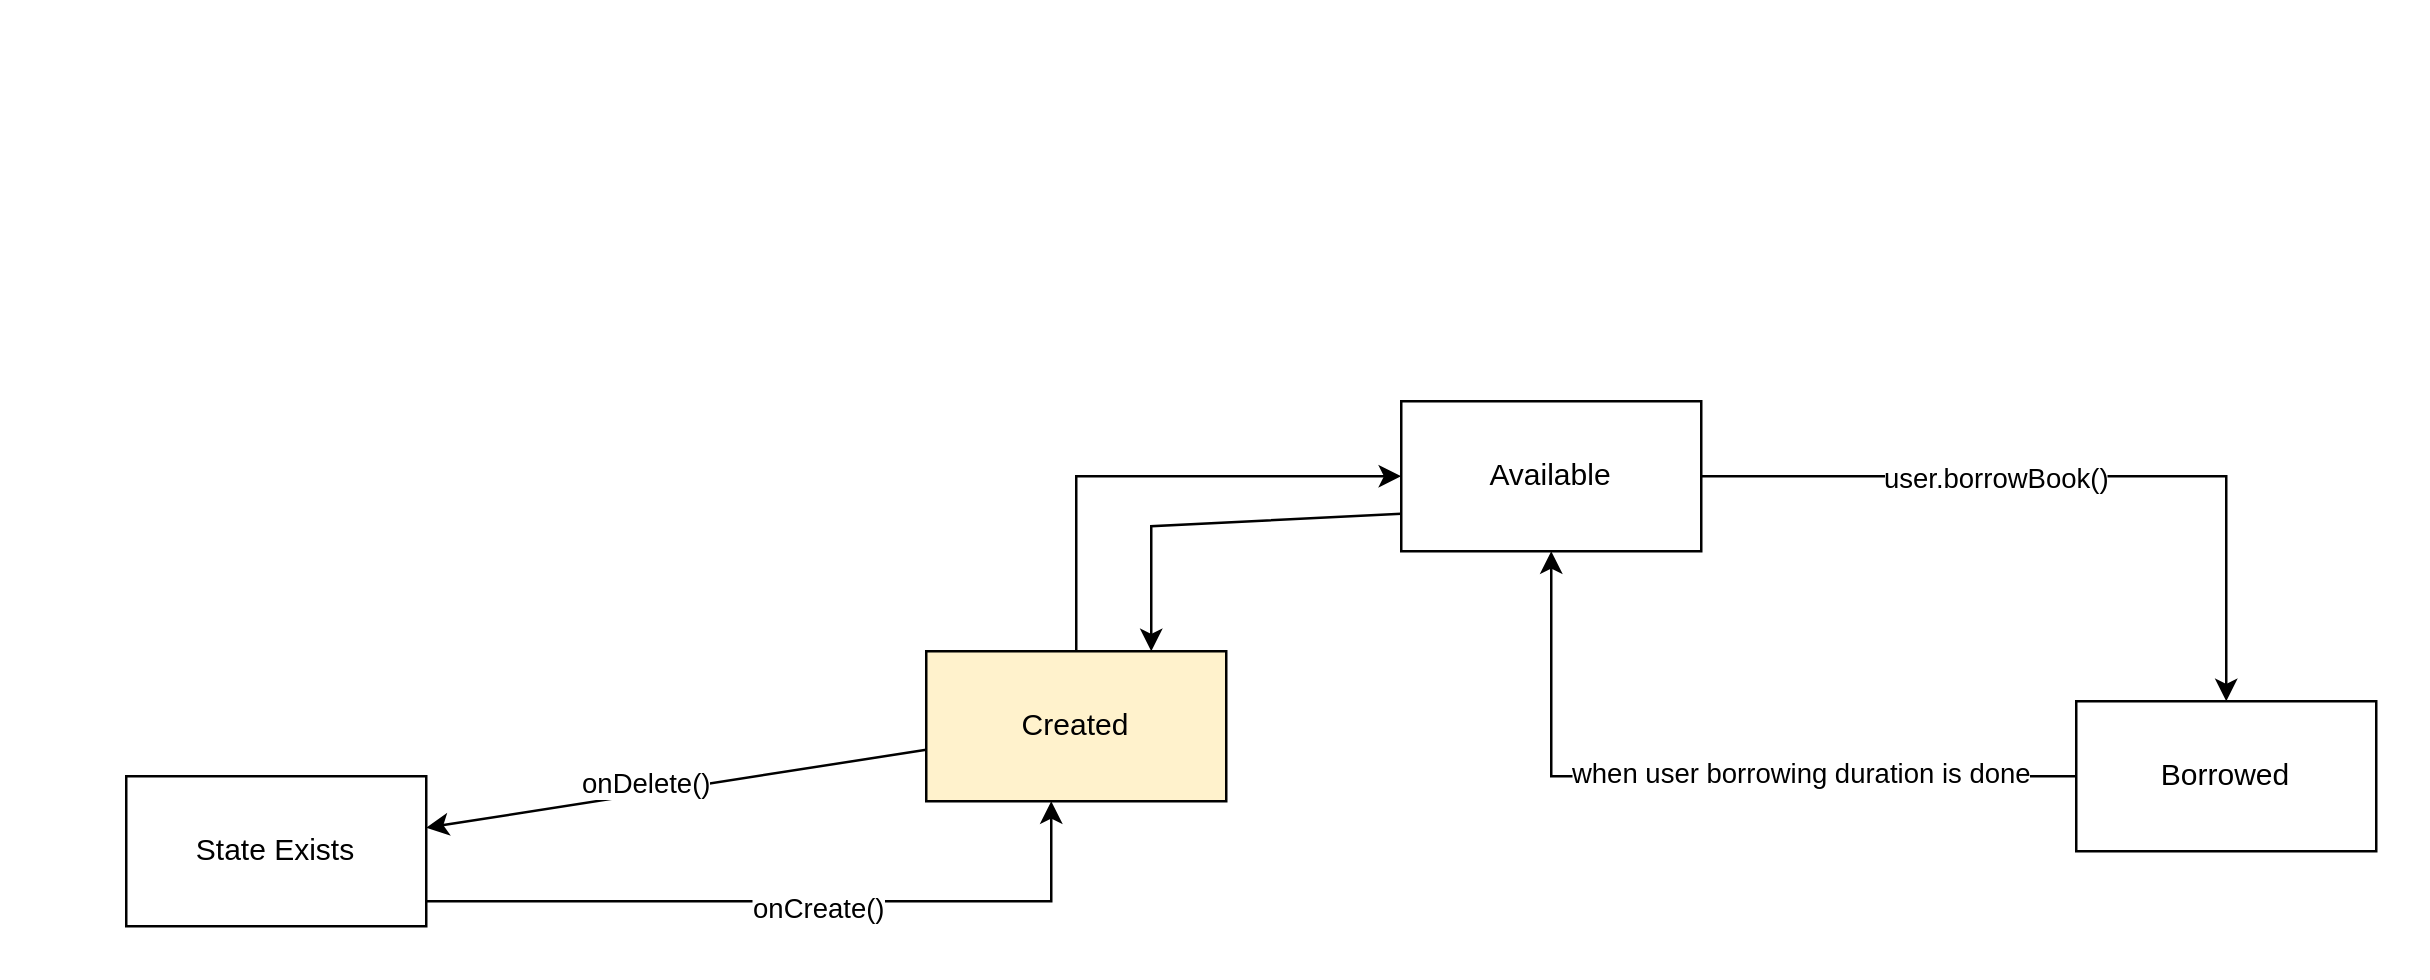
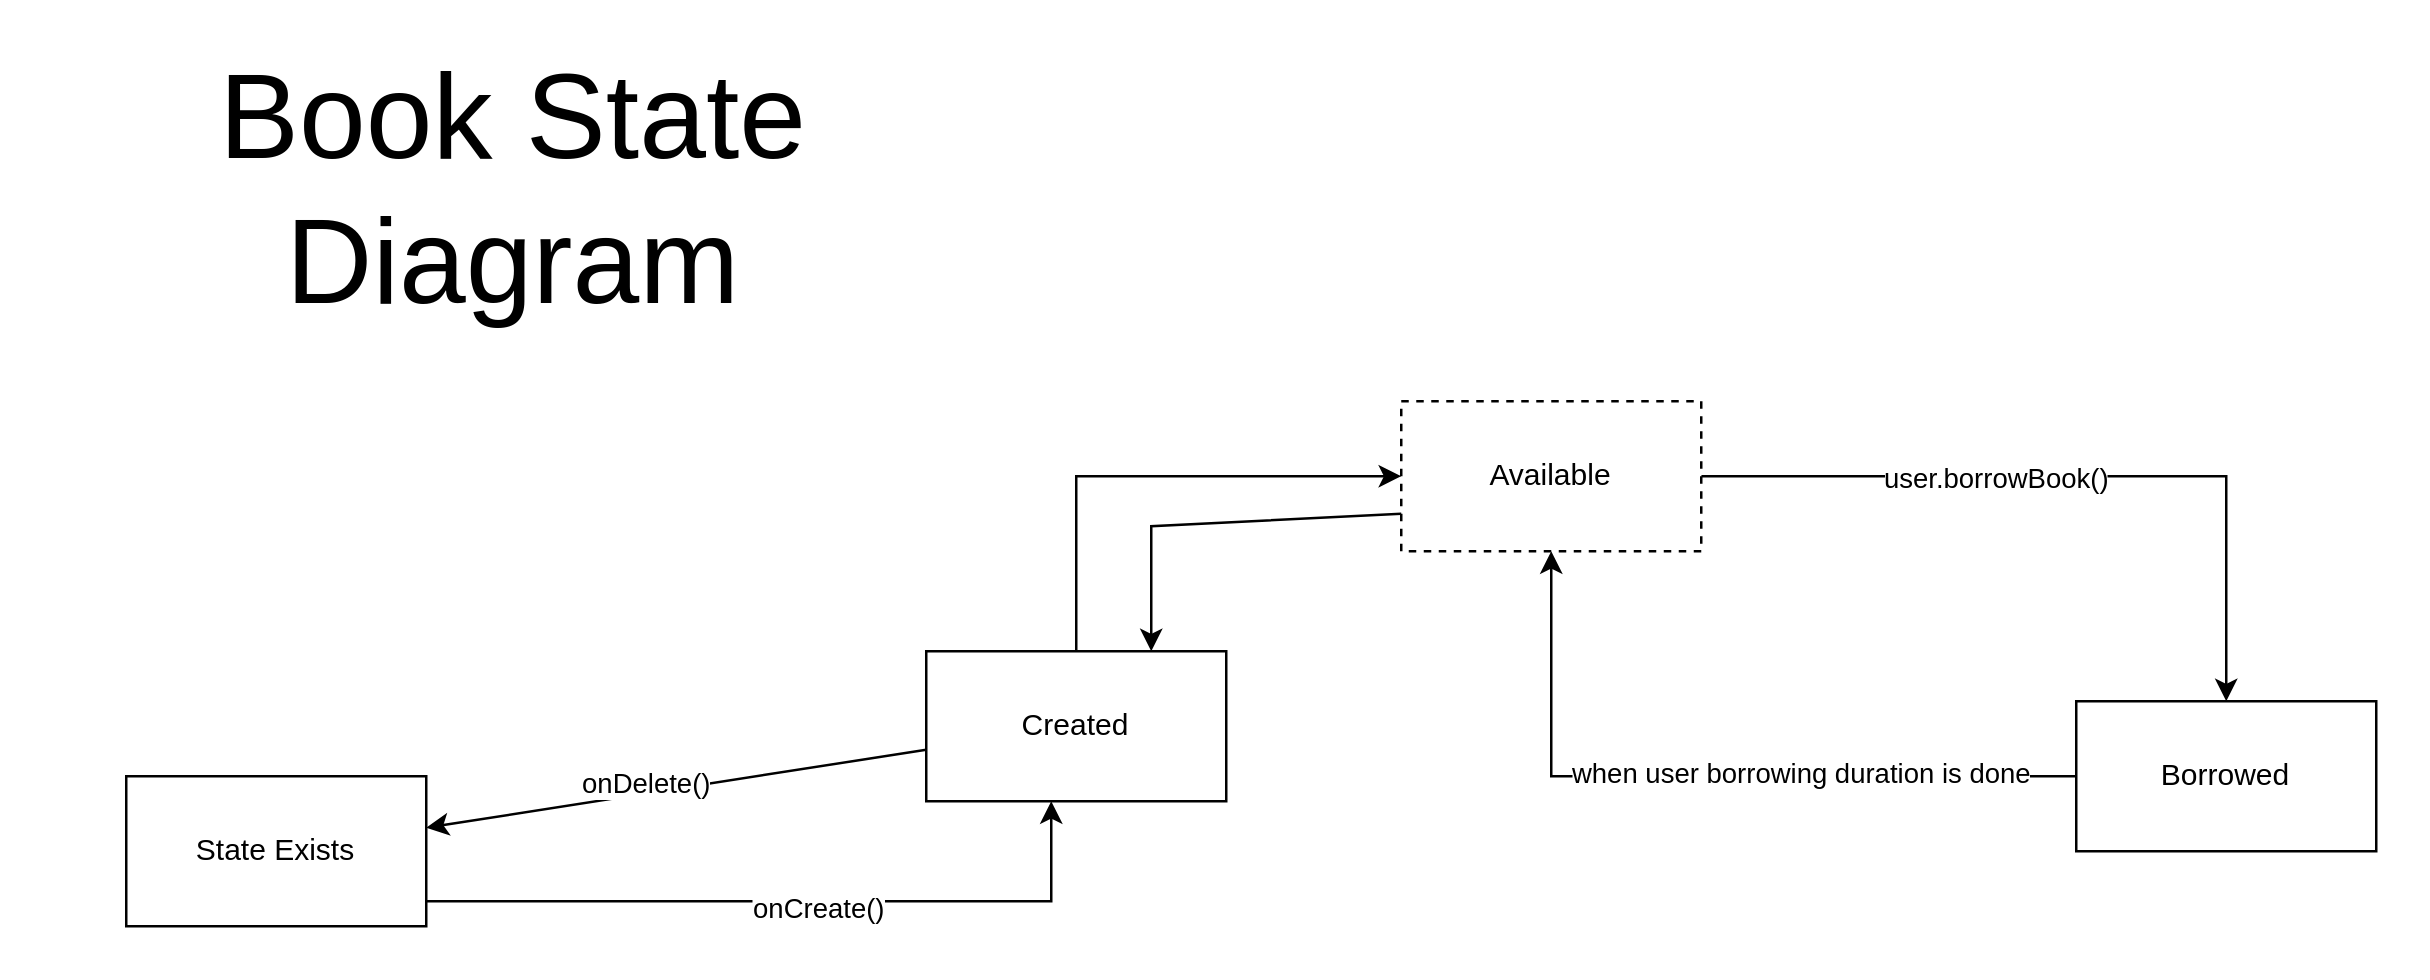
node "Book State Diagram": added
node "Available": style solid -> dashed
node "Created": fillcolor #fff2cc -> #ffffff
